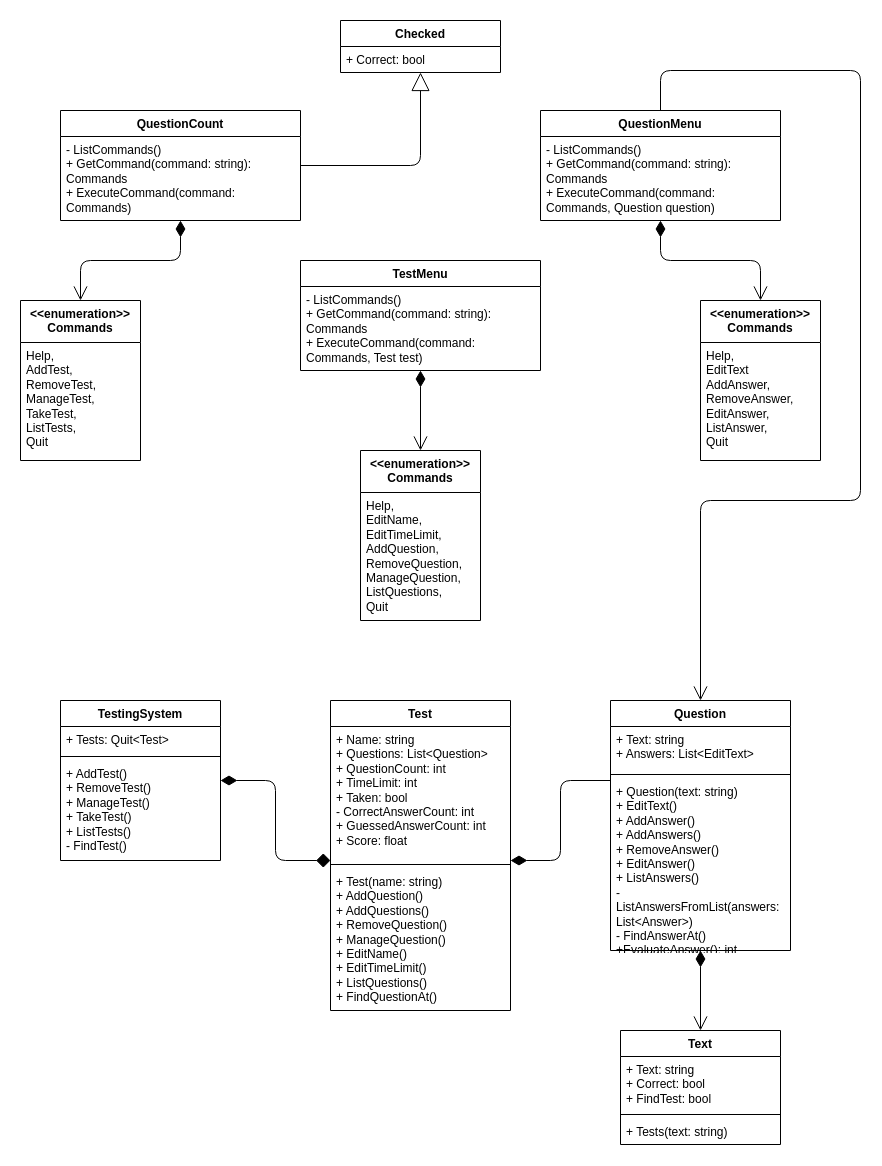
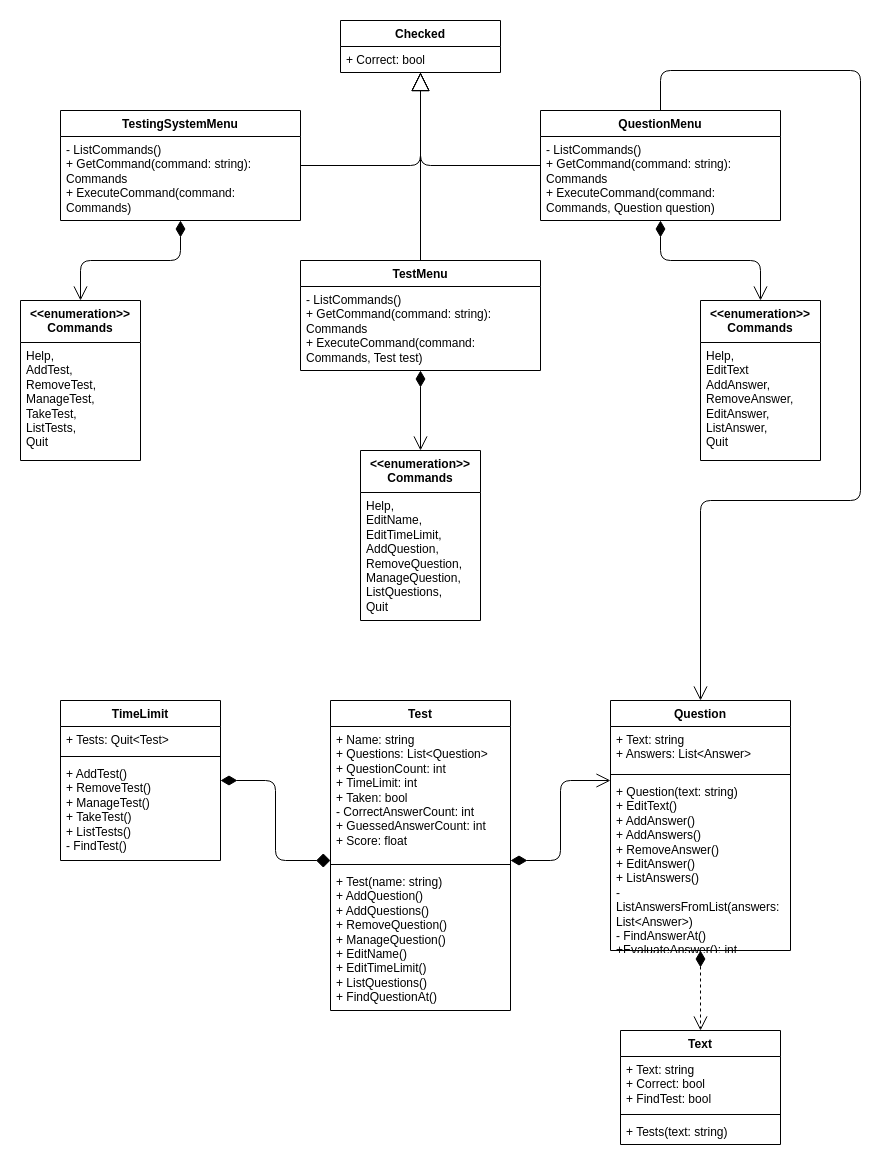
node "QuestionCount": label "QuestionCount" -> "TestingSystemMenu"
edge "QuestionMenu" -> "Checked": added
edge "TestMenu" -> "Checked": added
node "TestingSystem": label "TestingSystem" -> "TimeLimit"
node "+ Text: string + Answers: List<EditText>": label "+ Text: string + Answers: List<EditText>" -> "+ Text: string + Answers: List<Answer>"
edge "Question" -> "Test": arrowhead none -> open
edge "Question" -- "Text": style solid -> dashed
